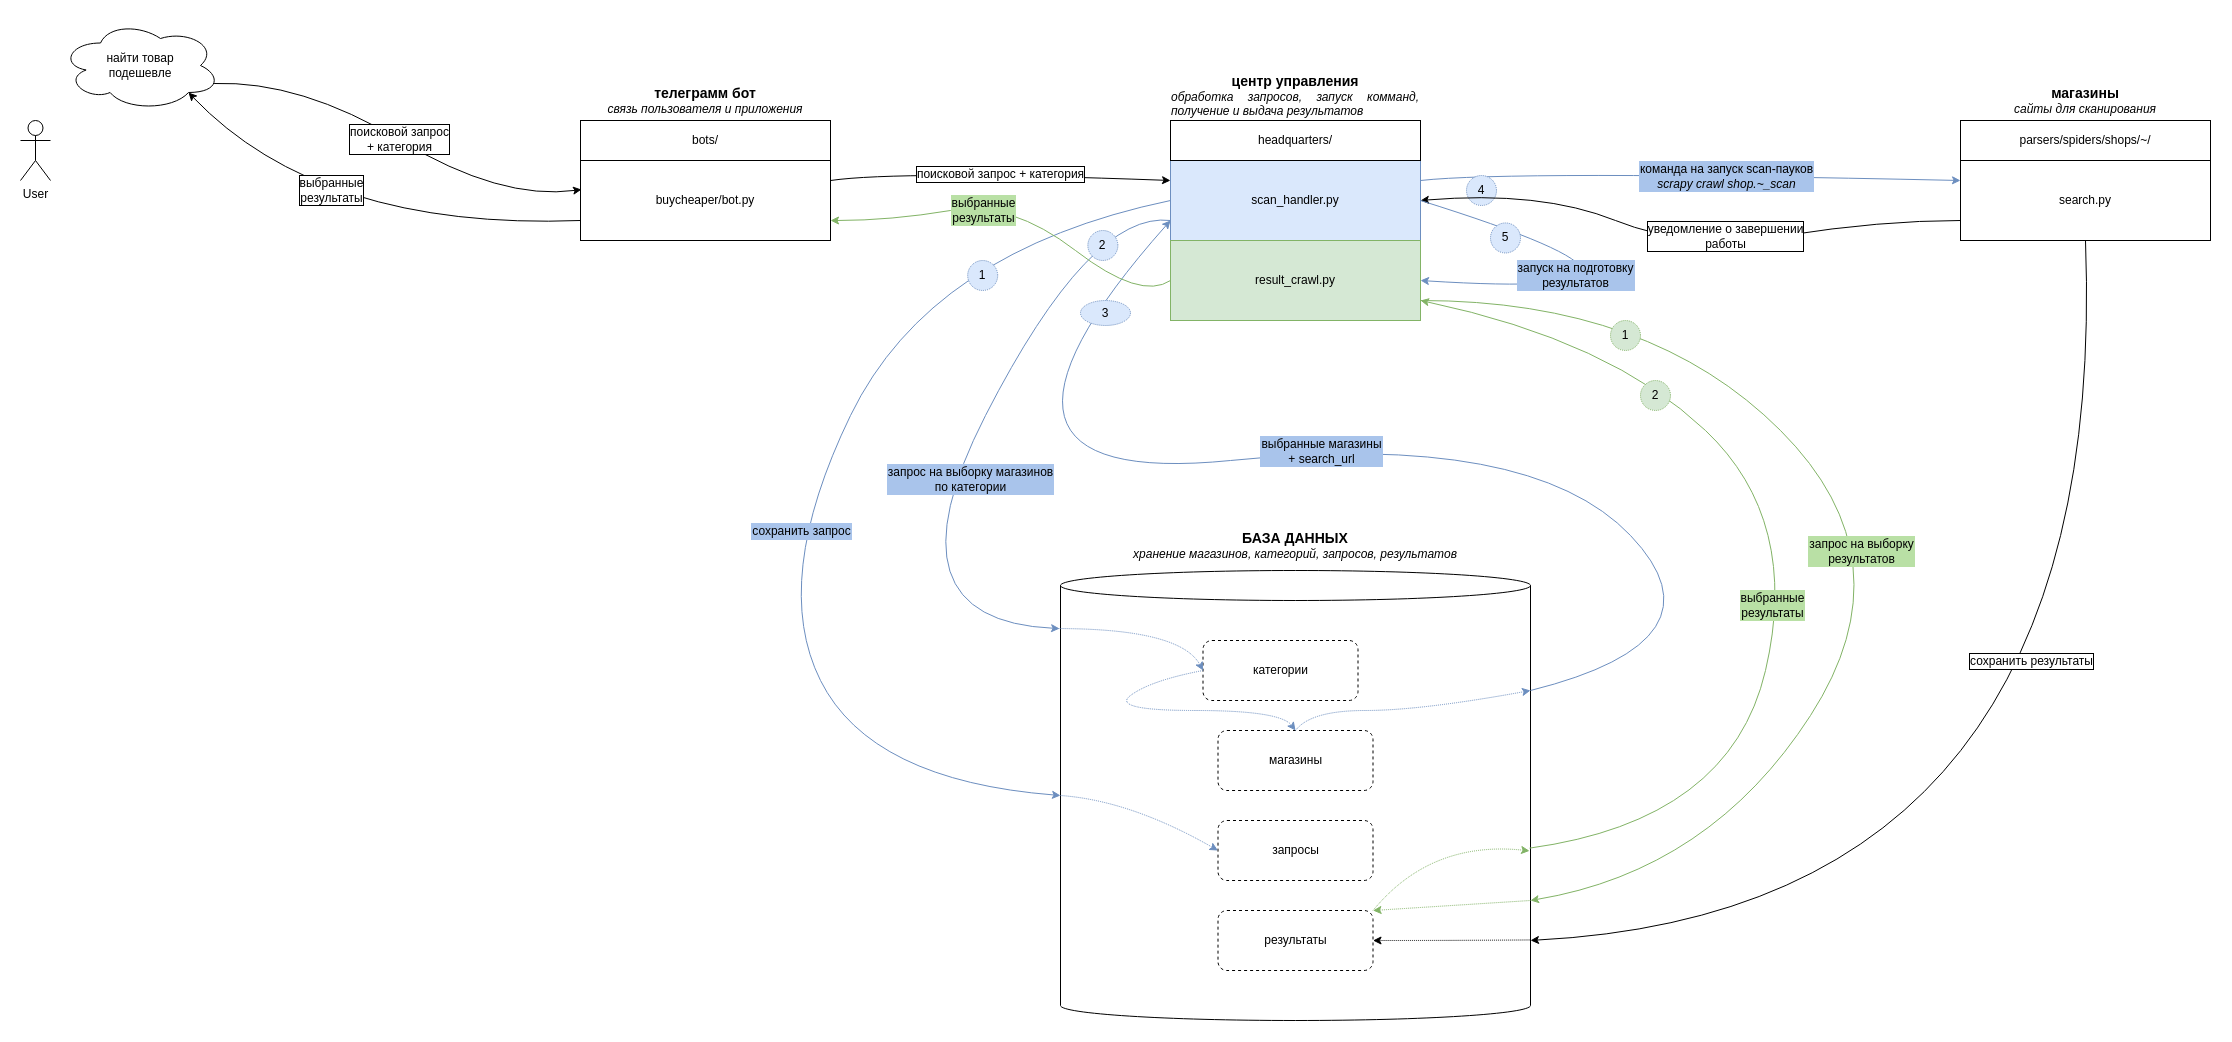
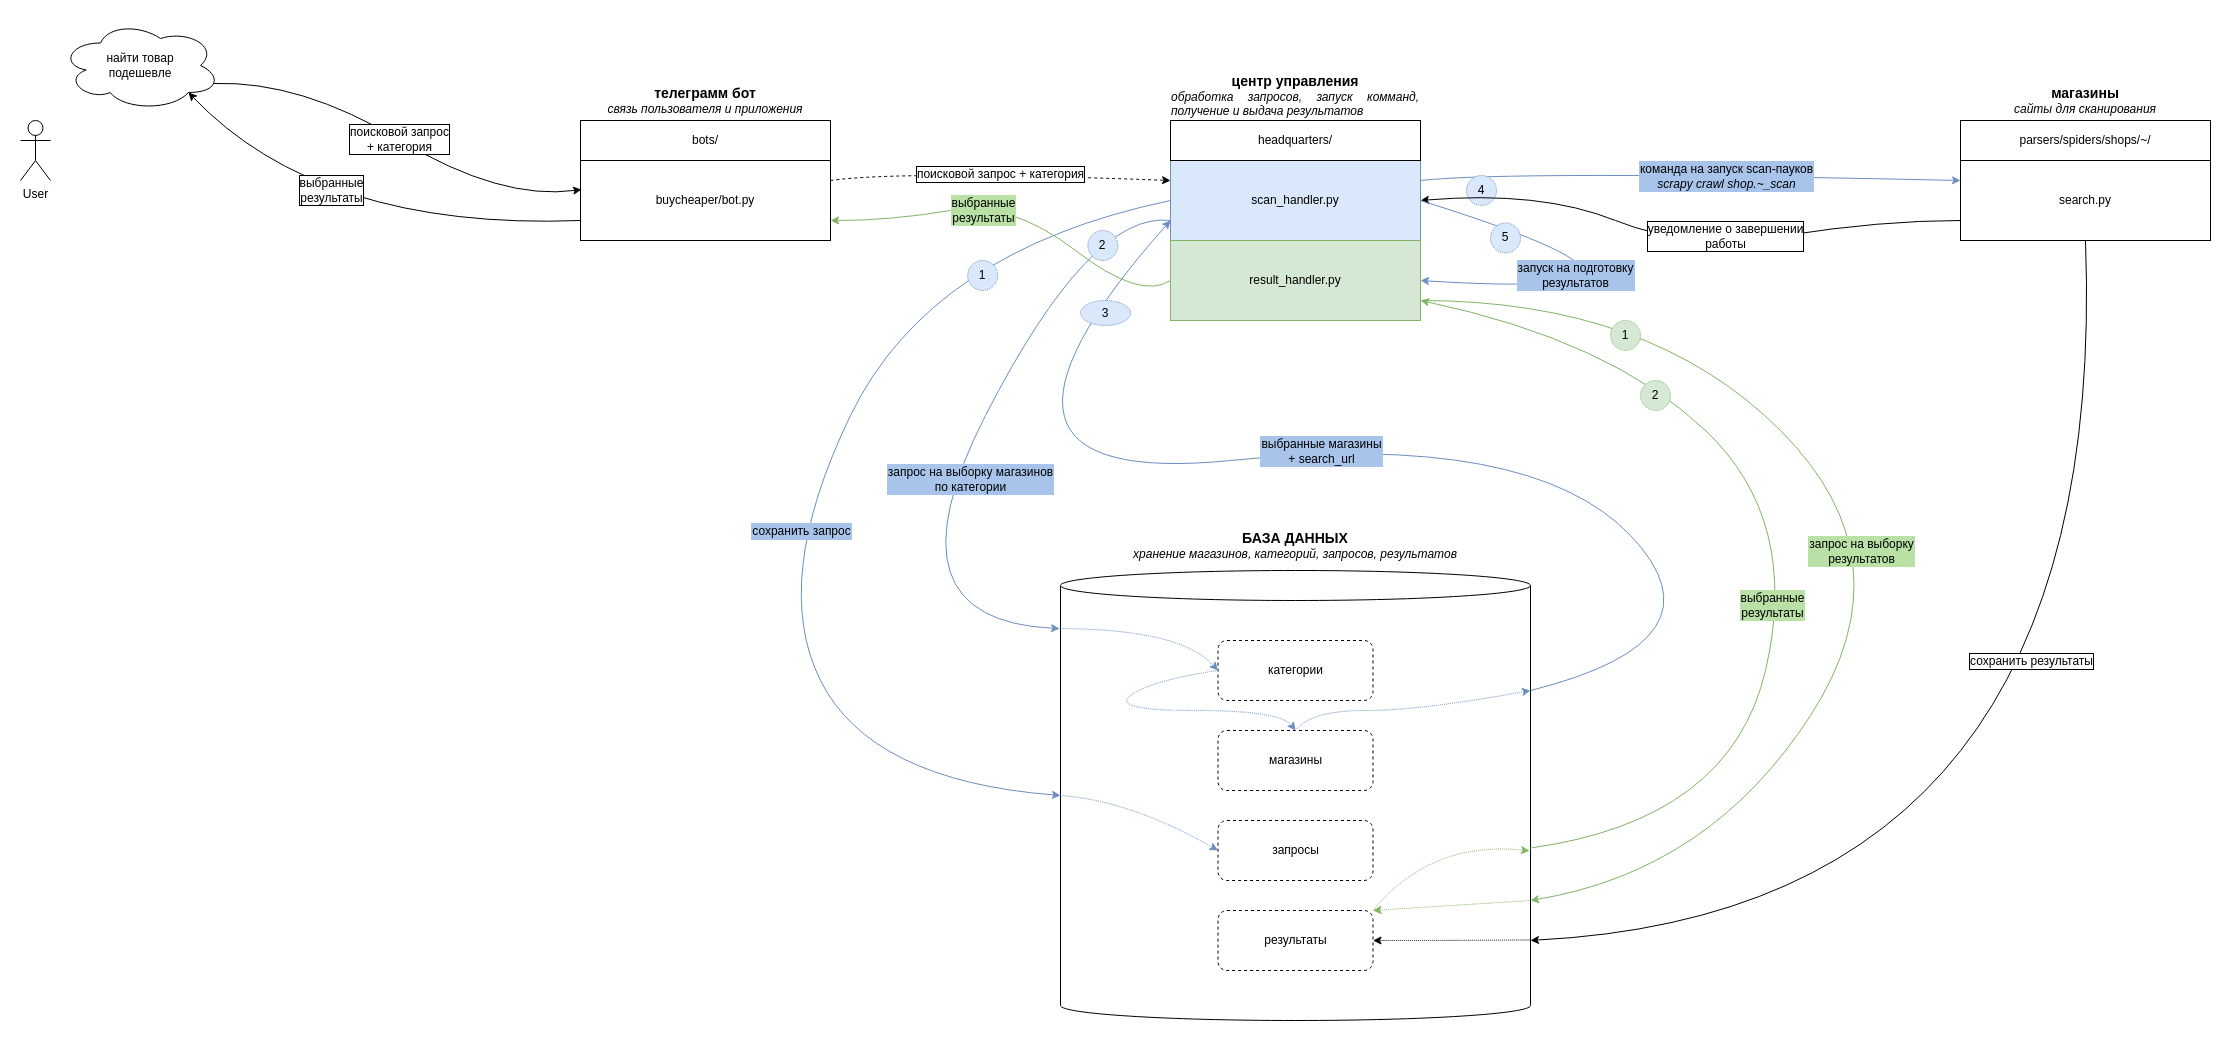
edge "buycheaper/bot.py" -> "scan_handler.py": style solid -> dashed
node "result_crawl.py": label "result_crawl.py" -> "result_handler.py"
node "категории": moved (1281, 671) -> (1296, 671)
